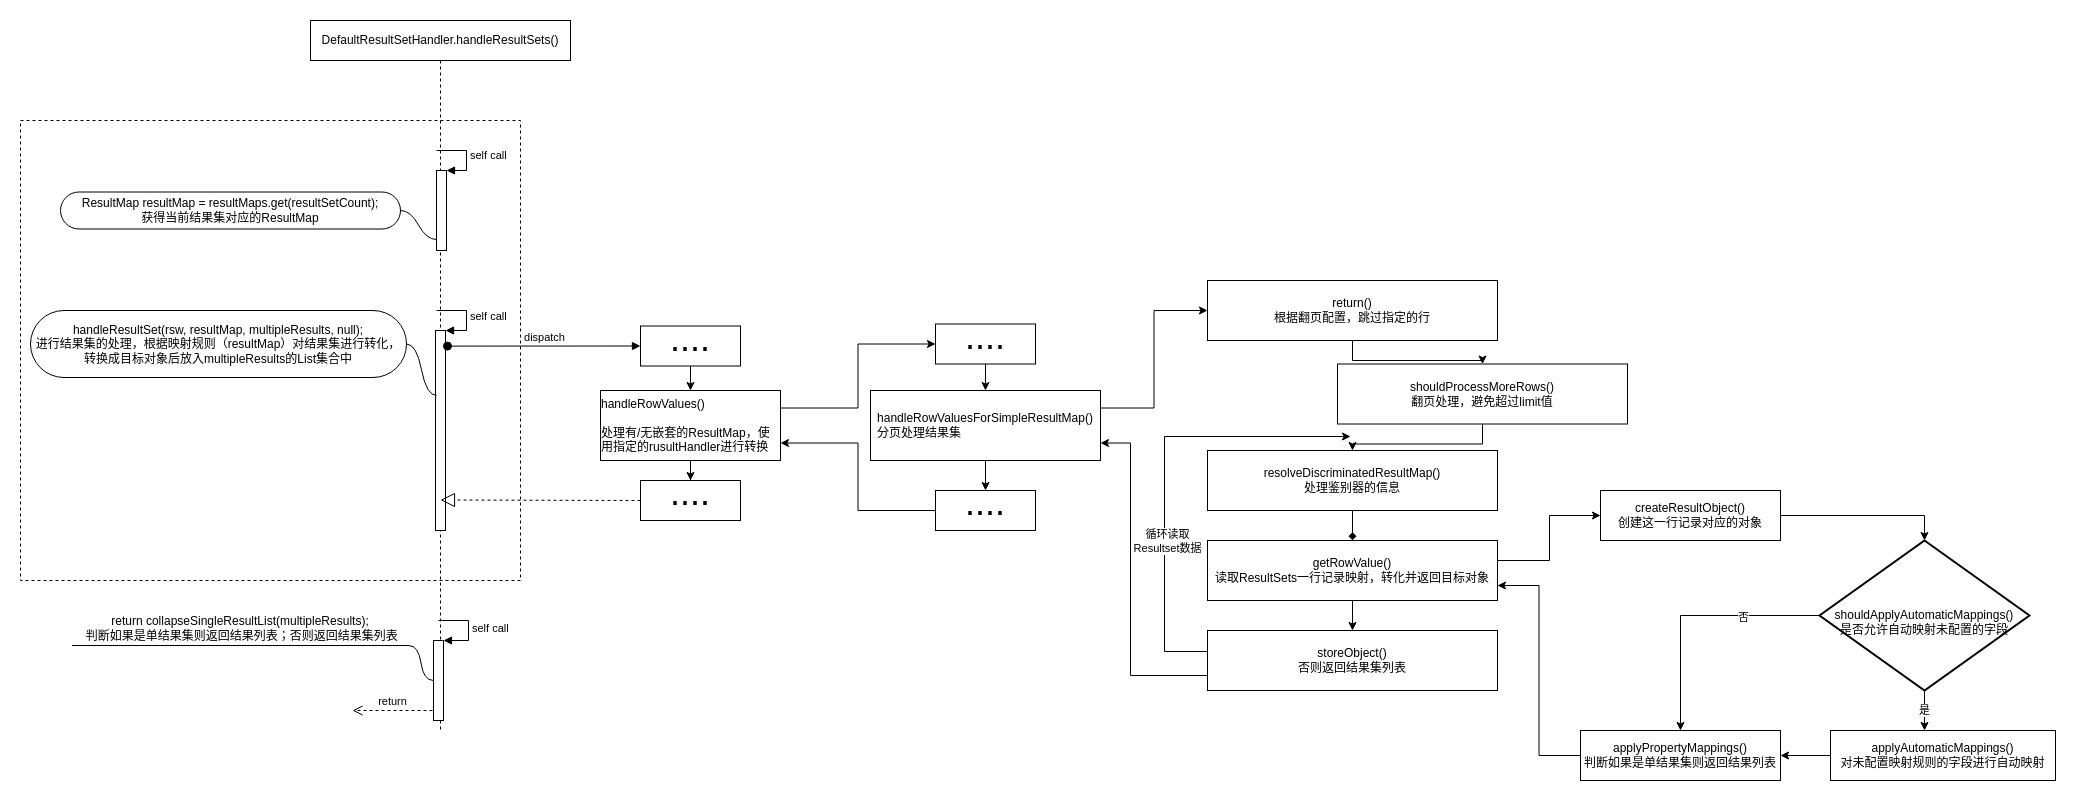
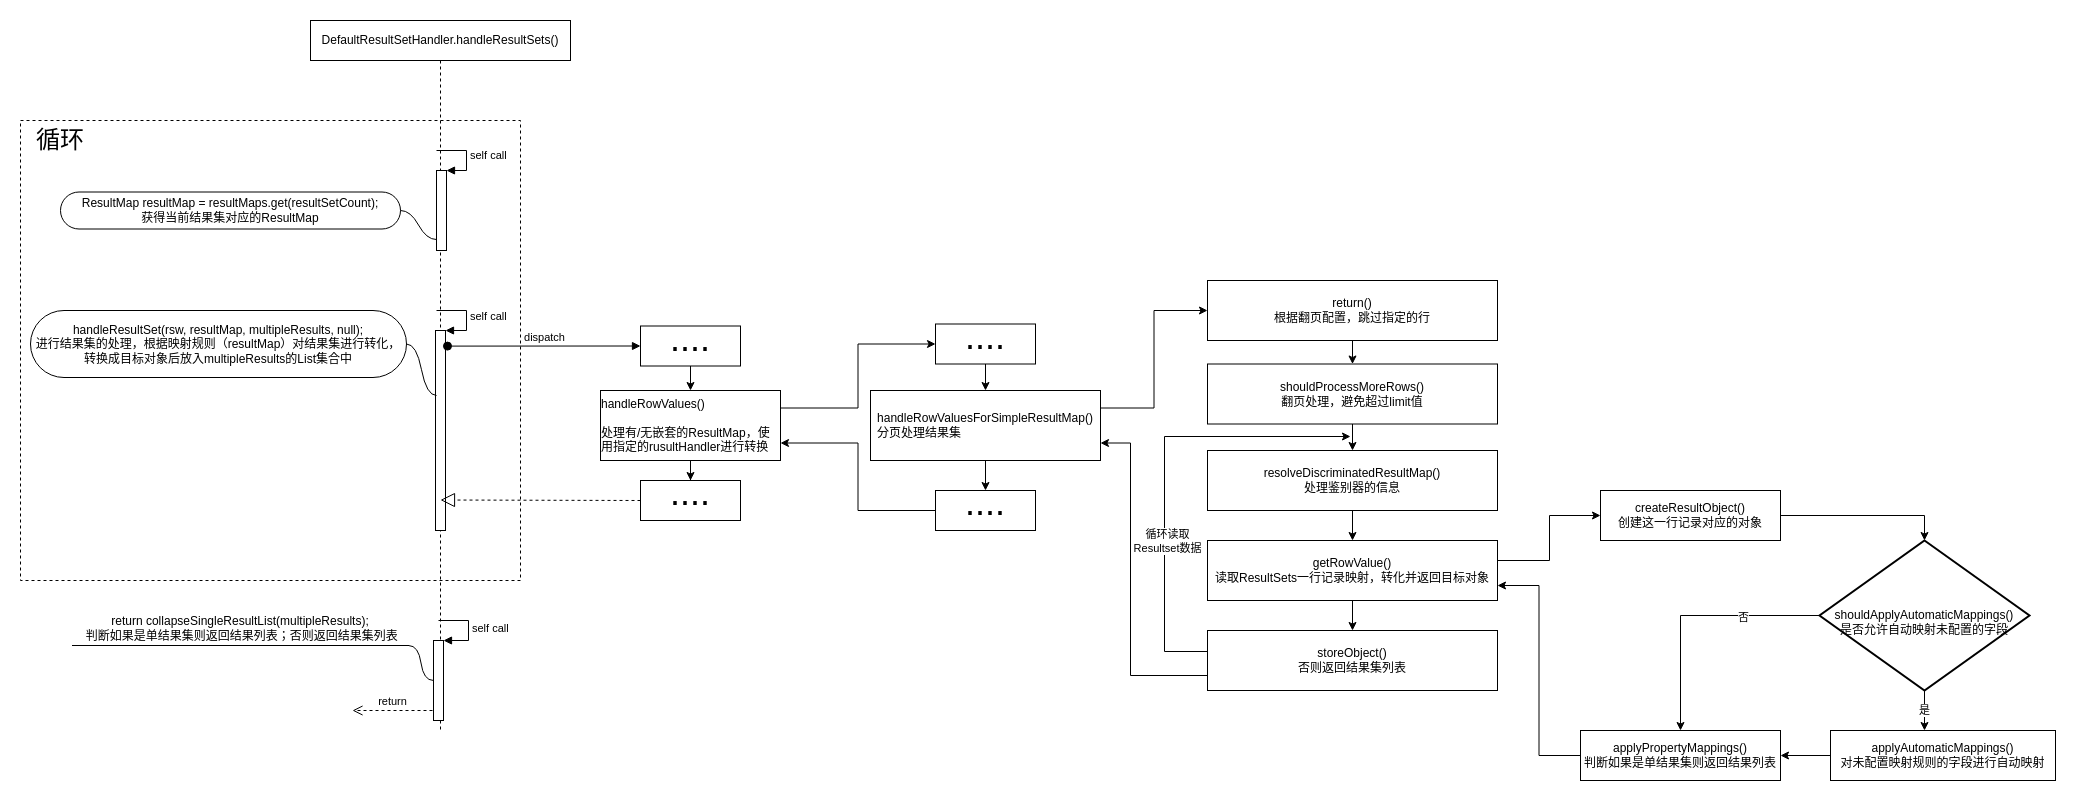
node "循环": added
node "shouldProcessMoreRows() 翻页处理，避免超过limit值": moved (1483, 394) -> (1353, 394)
edge "resolveDiscriminatedResultMap() 处理鉴别器的信息" -> "getRowValue() 读取ResultSets一行记录映射，转化并返回目标对象": arrowhead diamond -> classic
